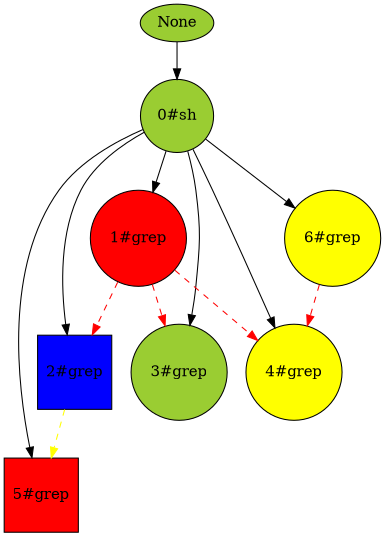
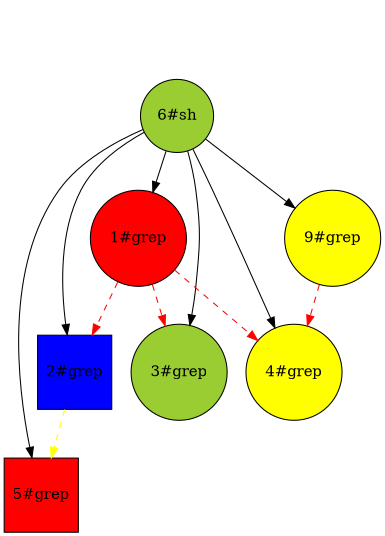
node "None": removed
node "0#sh": label "0#sh" -> "6#sh"
node "6#grep": label "6#grep" -> "9#grep"
